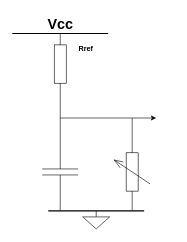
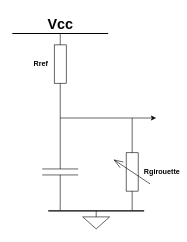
node "Rref": moved (86, 49) -> (41, 64)
node "Rgirouette": added
